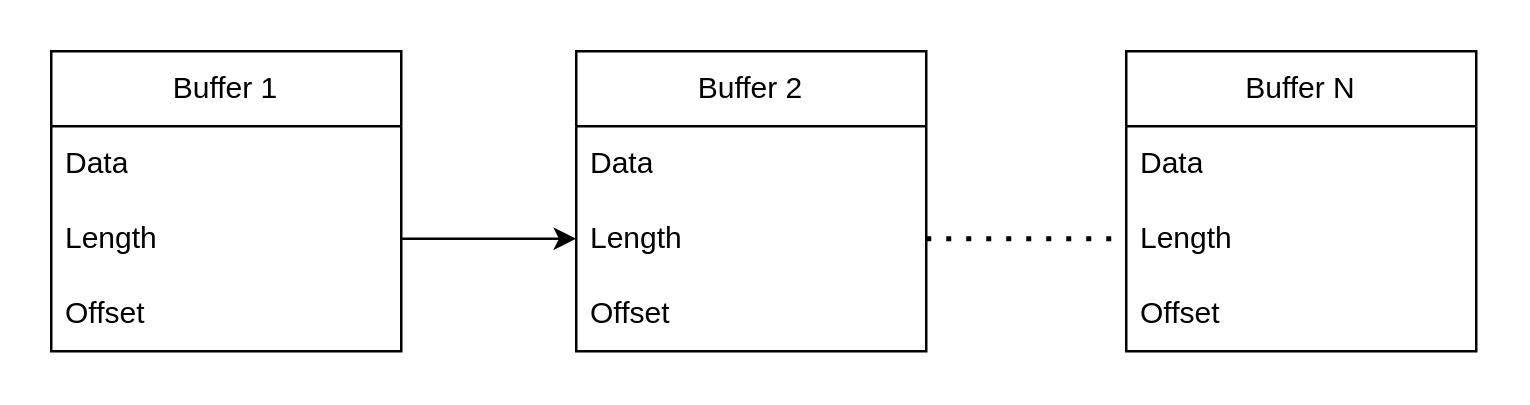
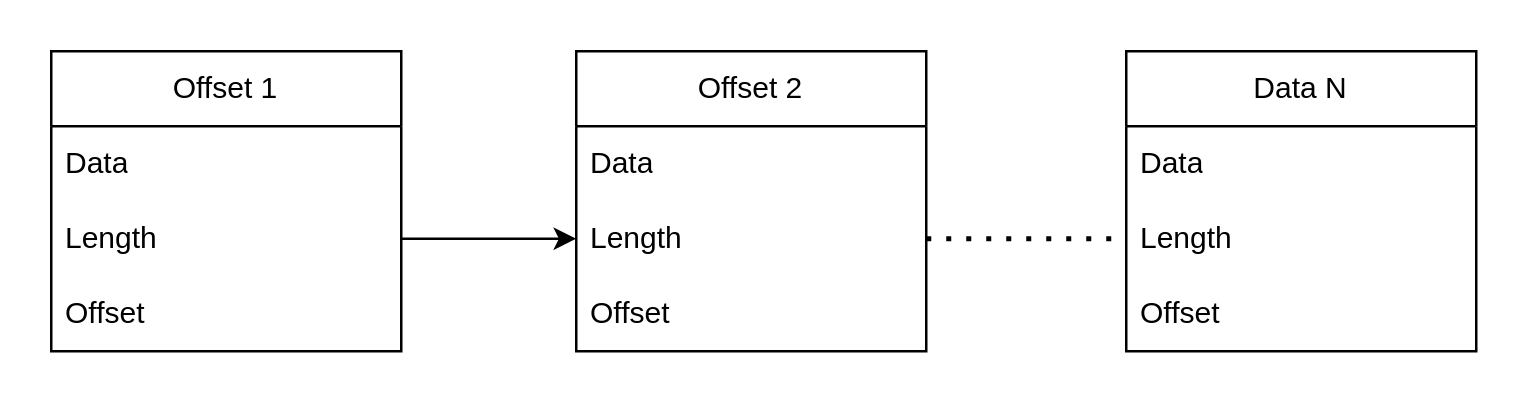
node "Buffer 1": label "Buffer 1" -> "Offset 1"
node "Buffer 2": label "Buffer 2" -> "Offset 2"
node "Buffer N": label "Buffer N" -> "Data N"
